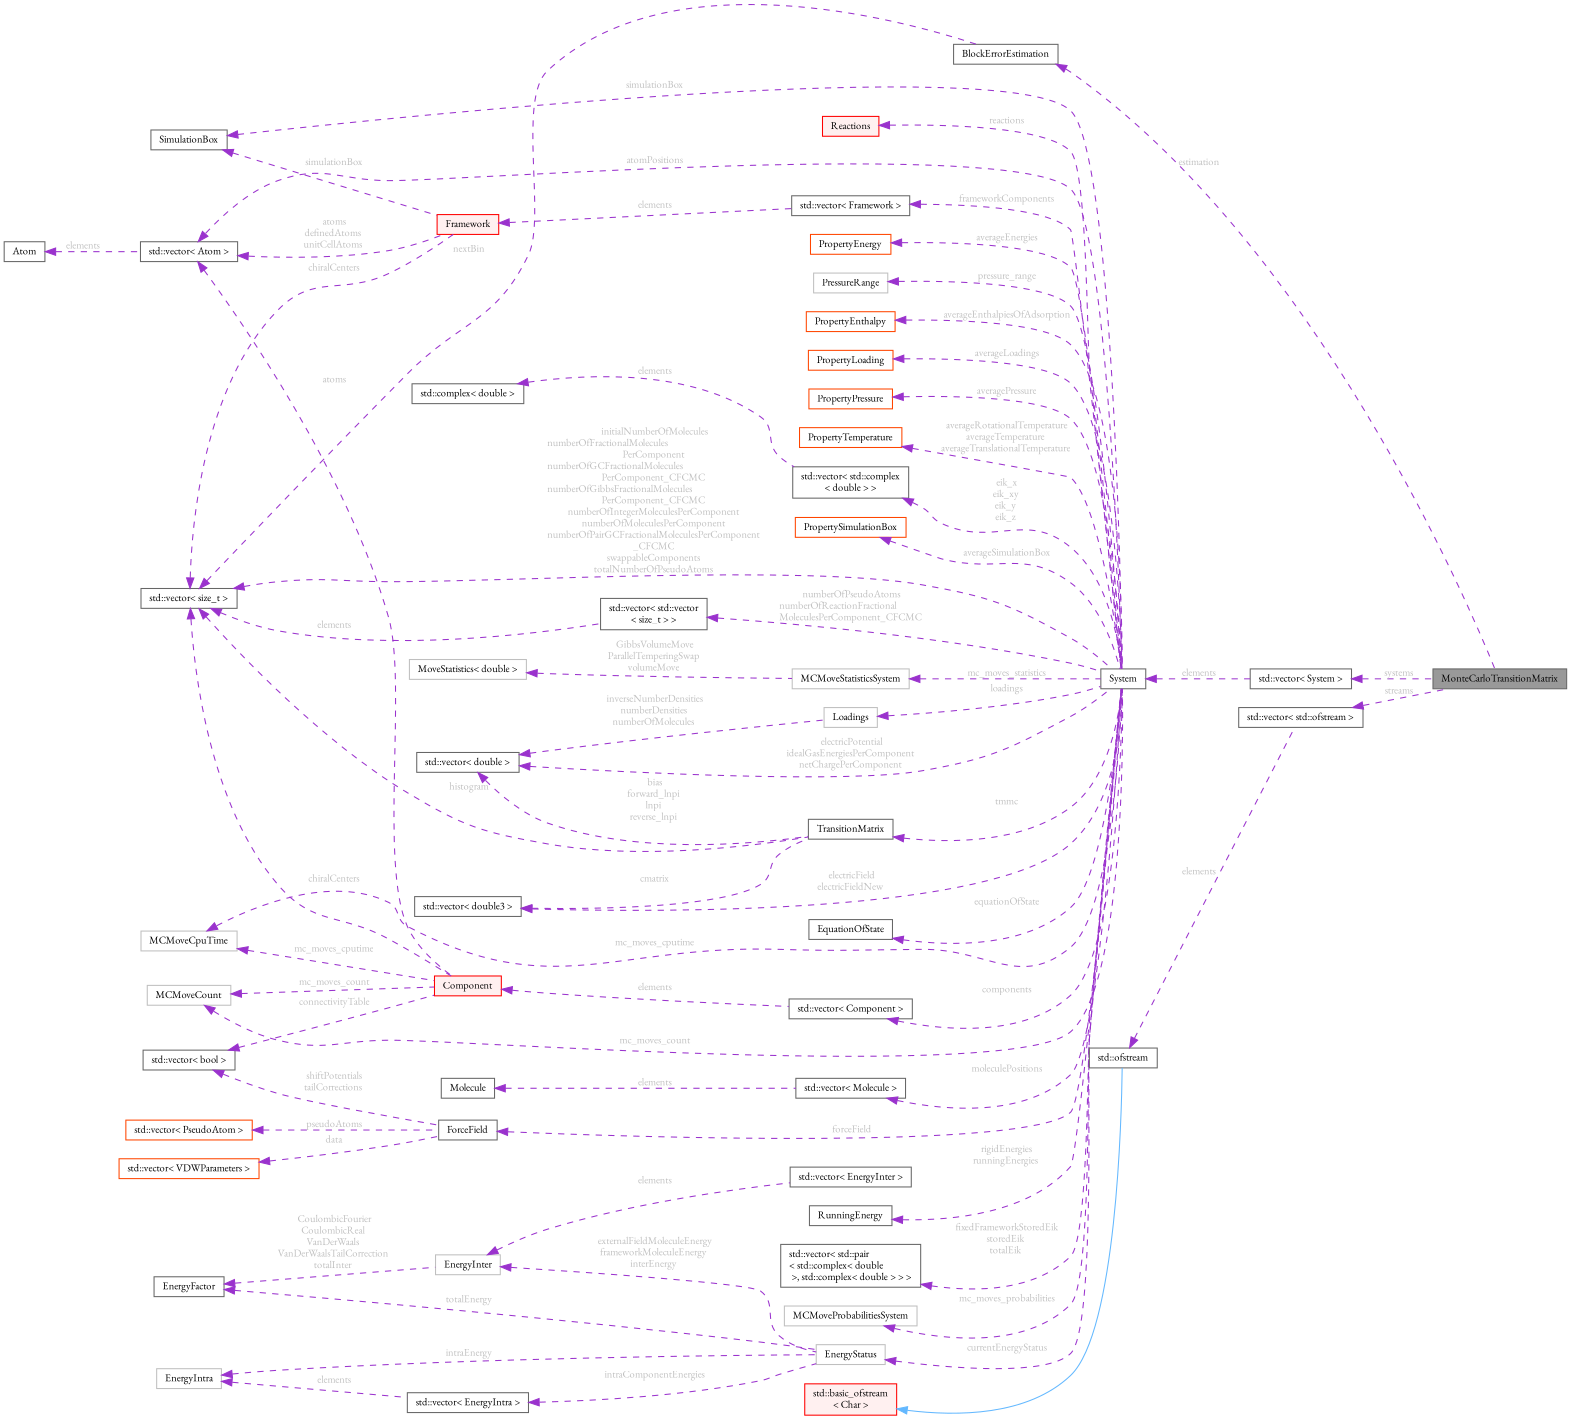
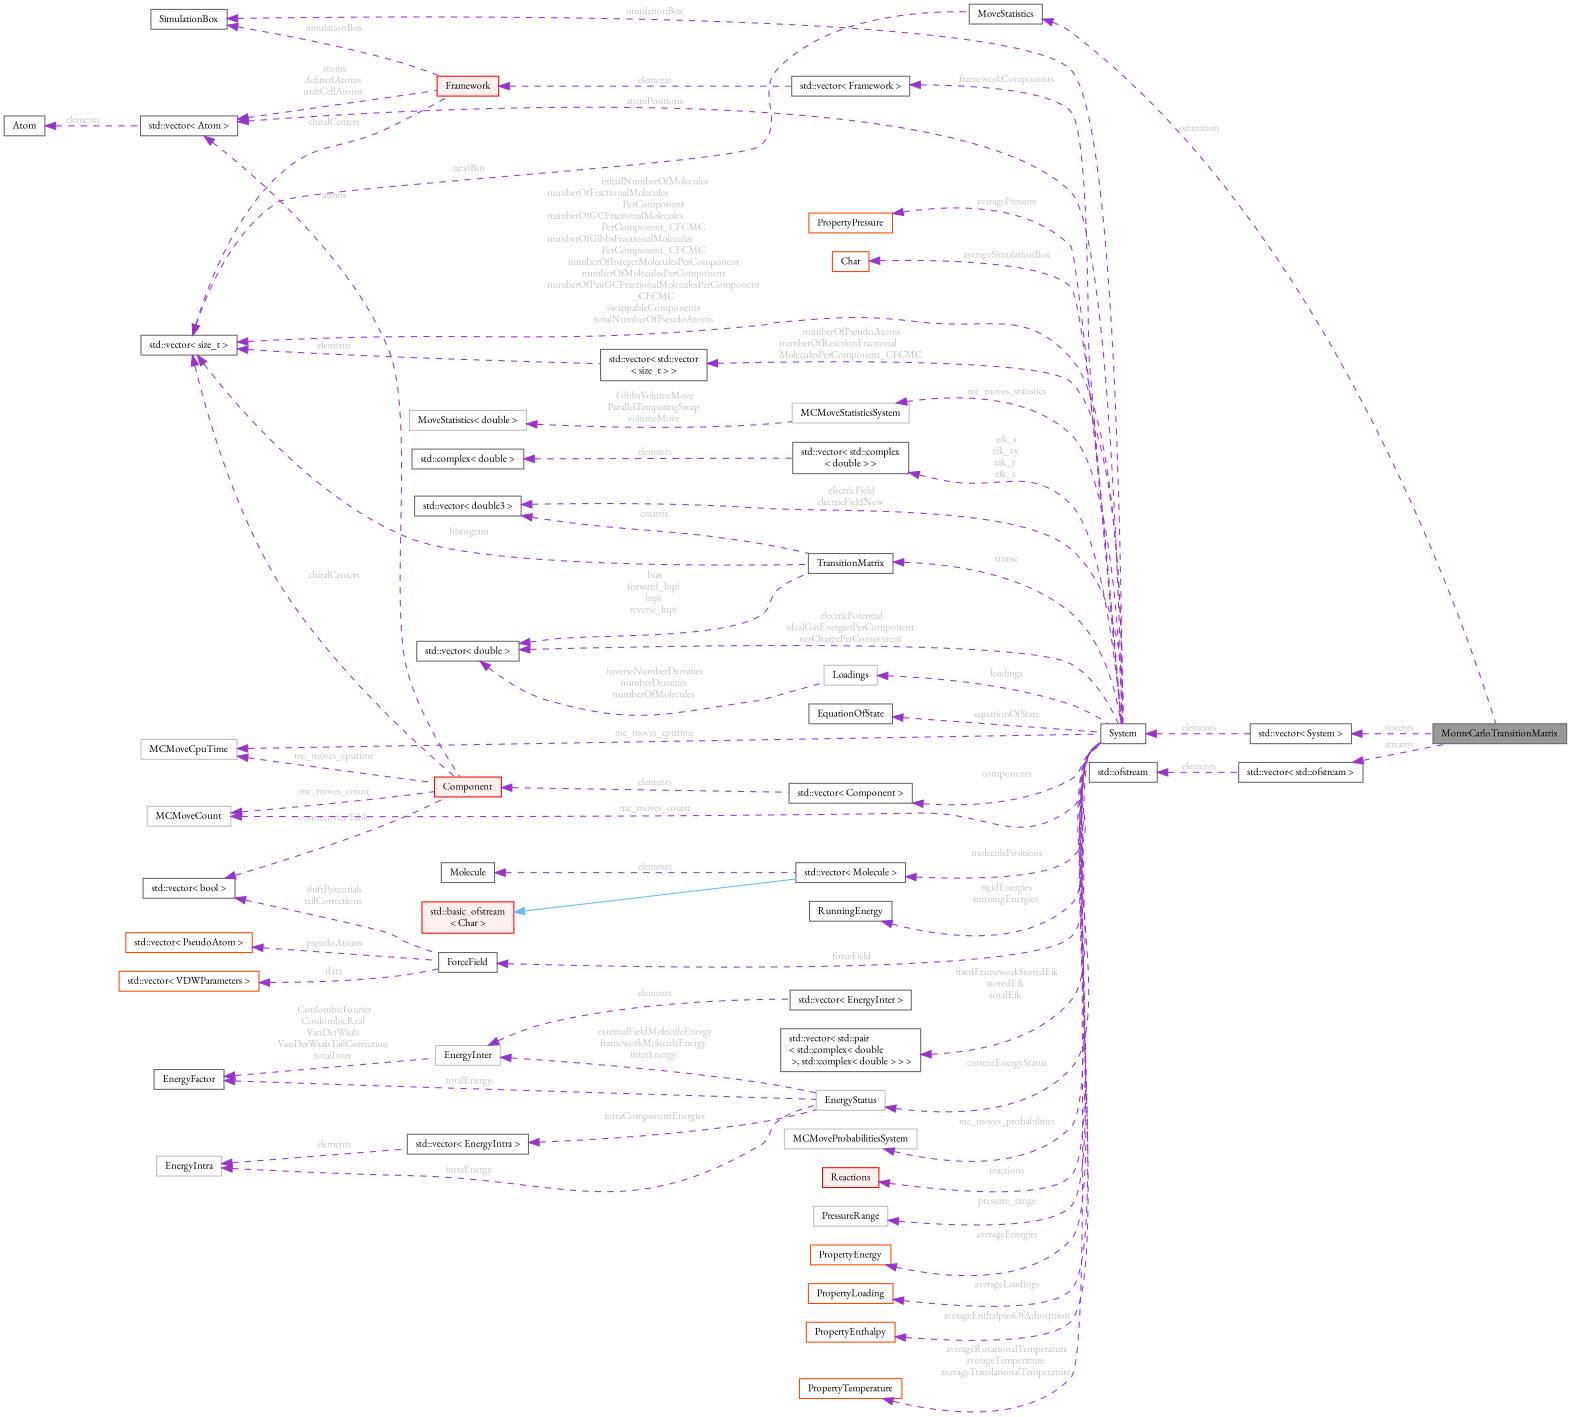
node "BlockErrorEstimation": label "BlockErrorEstimation" -> "MoveStatistics"
node "PropertySimulationBox": label "PropertySimulationBox" -> "Char"
edge "std::ofstream" -> "std::basic_ofstream < Char >": now "std::vector< Molecule >" -> "std::basic_ofstream < Char >"
